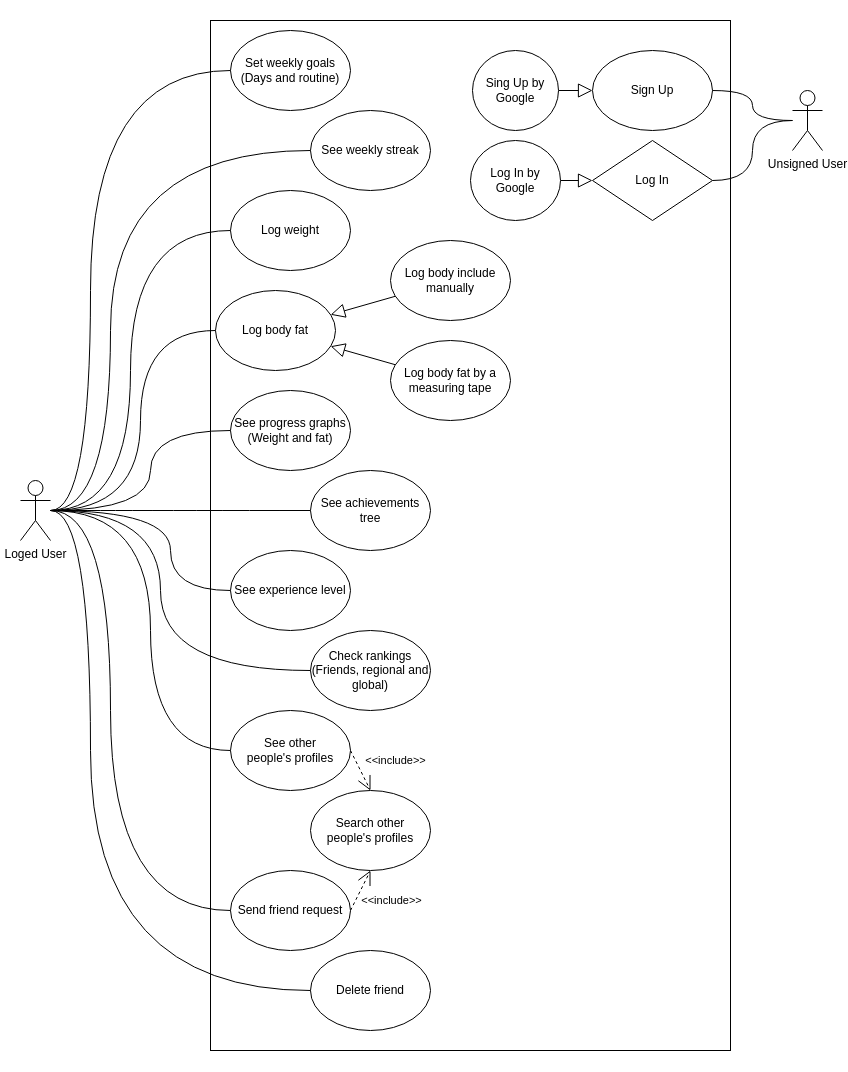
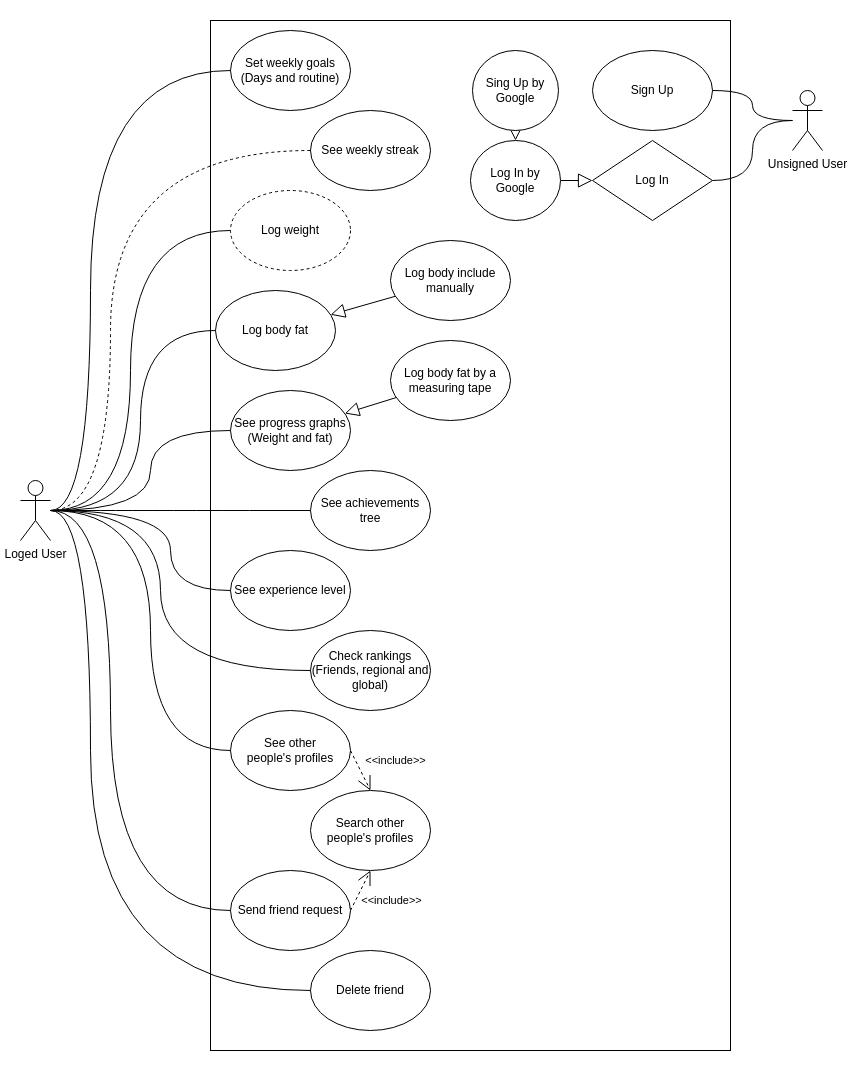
edge "Sing Up by Google" -> "Sign Up": now "Sing Up by Google" -> "Log In by Google"
node "Log weight": style solid -> dashed
edge "See weekly streak" -- "Loged User": style solid -> dashed
edge "Log body fat by a measuring tape" -> "Log body fat": now "Log body fat by a measuring tape" -> "See progress graphs (Weight and fat)"
